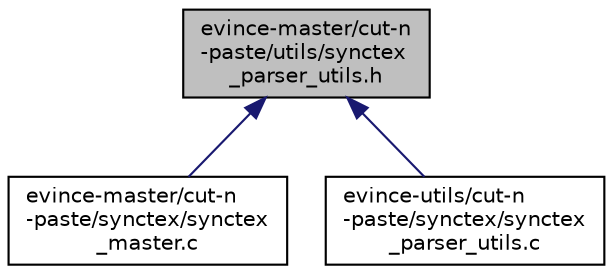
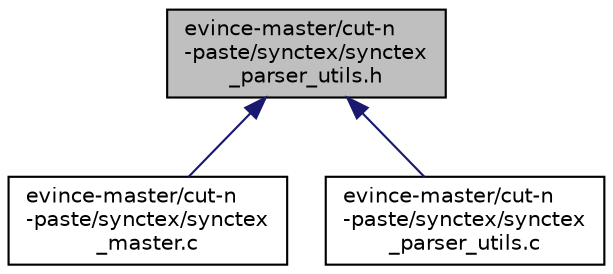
node "evince-master/cut-n -paste/utils/synctex _parser_utils.h": label "evince-master/cut-n -paste/utils/synctex _parser_utils.h" -> "evince-master/cut-n -paste/synctex/synctex _parser_utils.h"
node "evince-utils/cut-n -paste/synctex/synctex _parser_utils.c": label "evince-utils/cut-n -paste/synctex/synctex _parser_utils.c" -> "evince-master/cut-n -paste/synctex/synctex _parser_utils.c"
